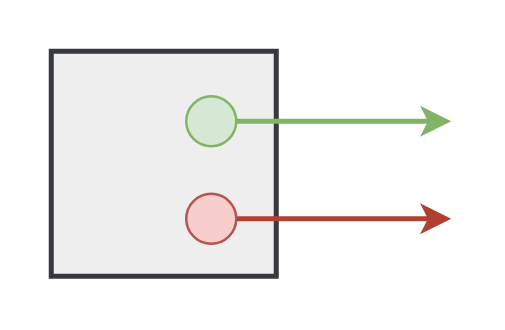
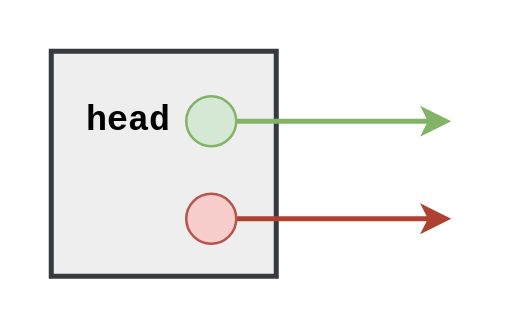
node "head": added
